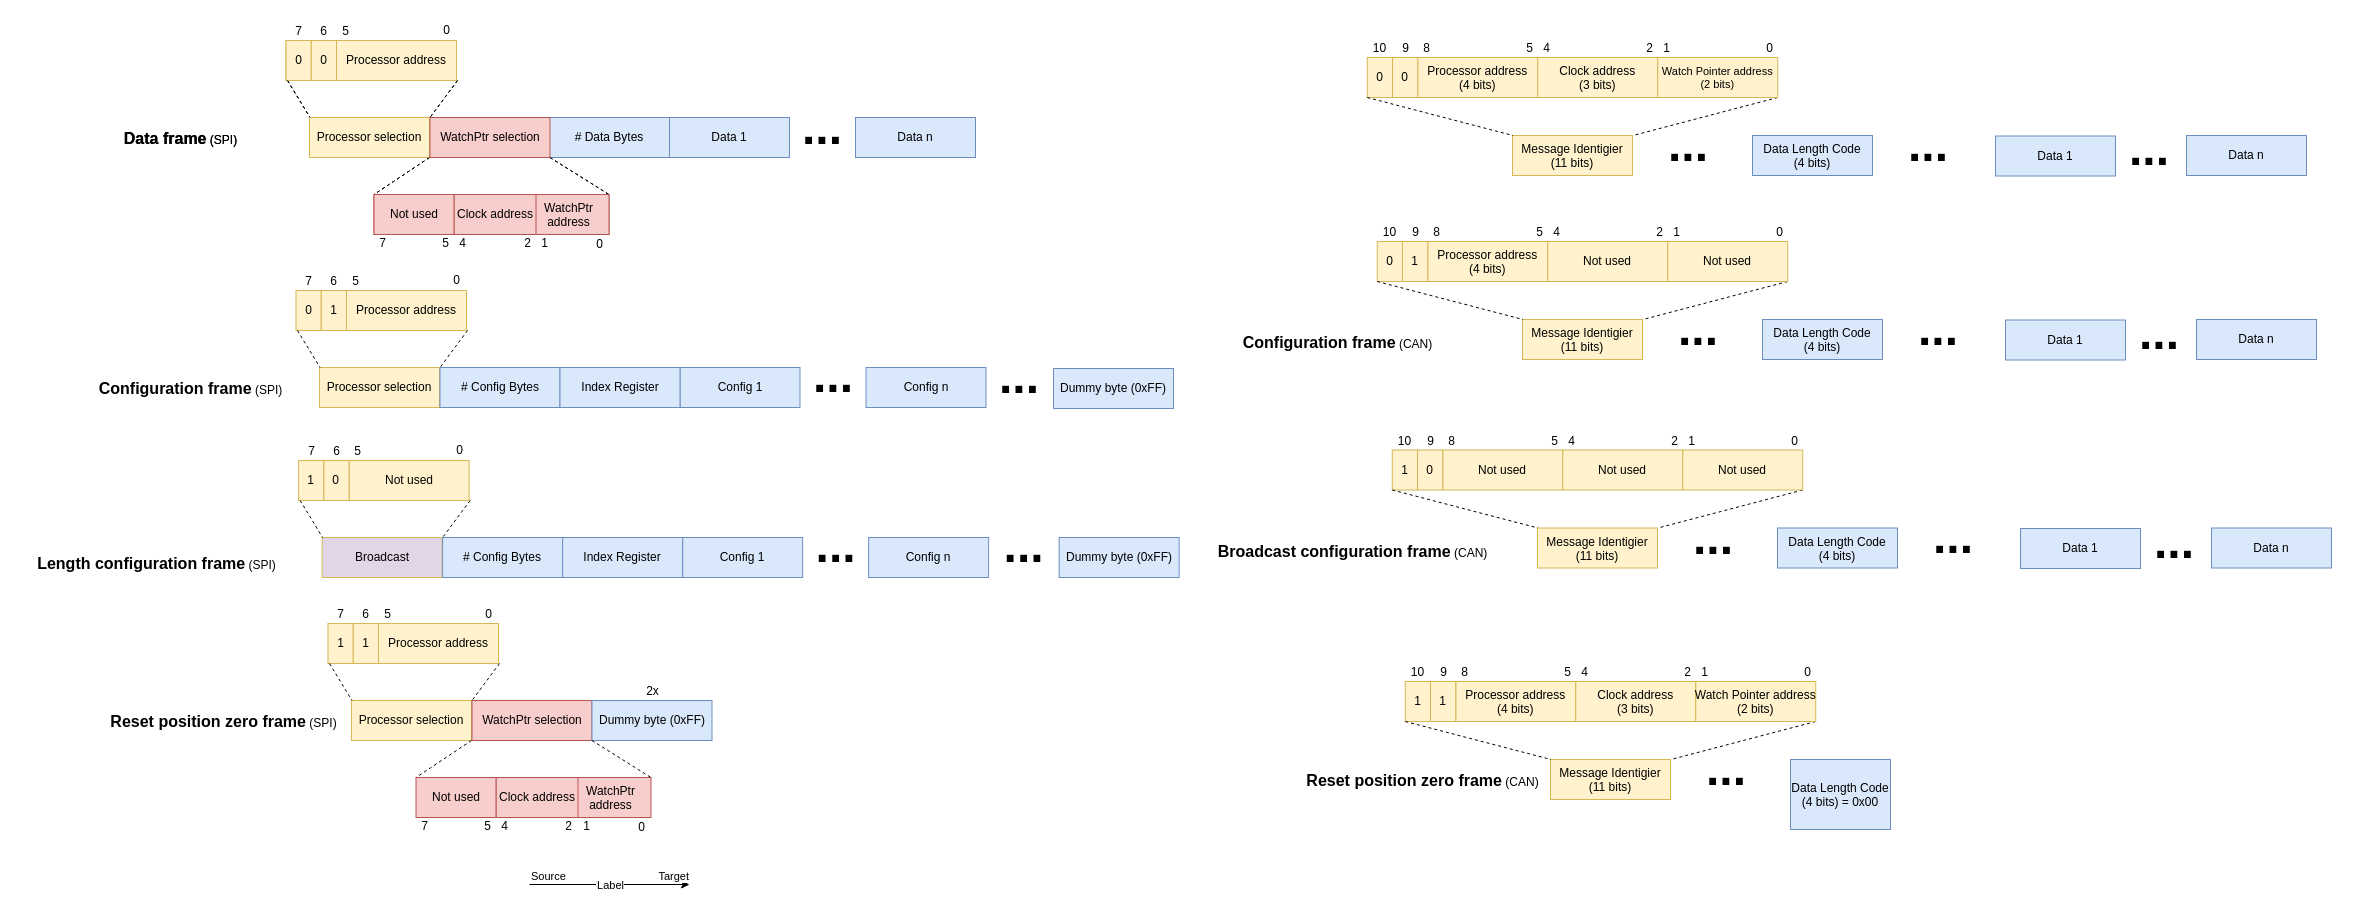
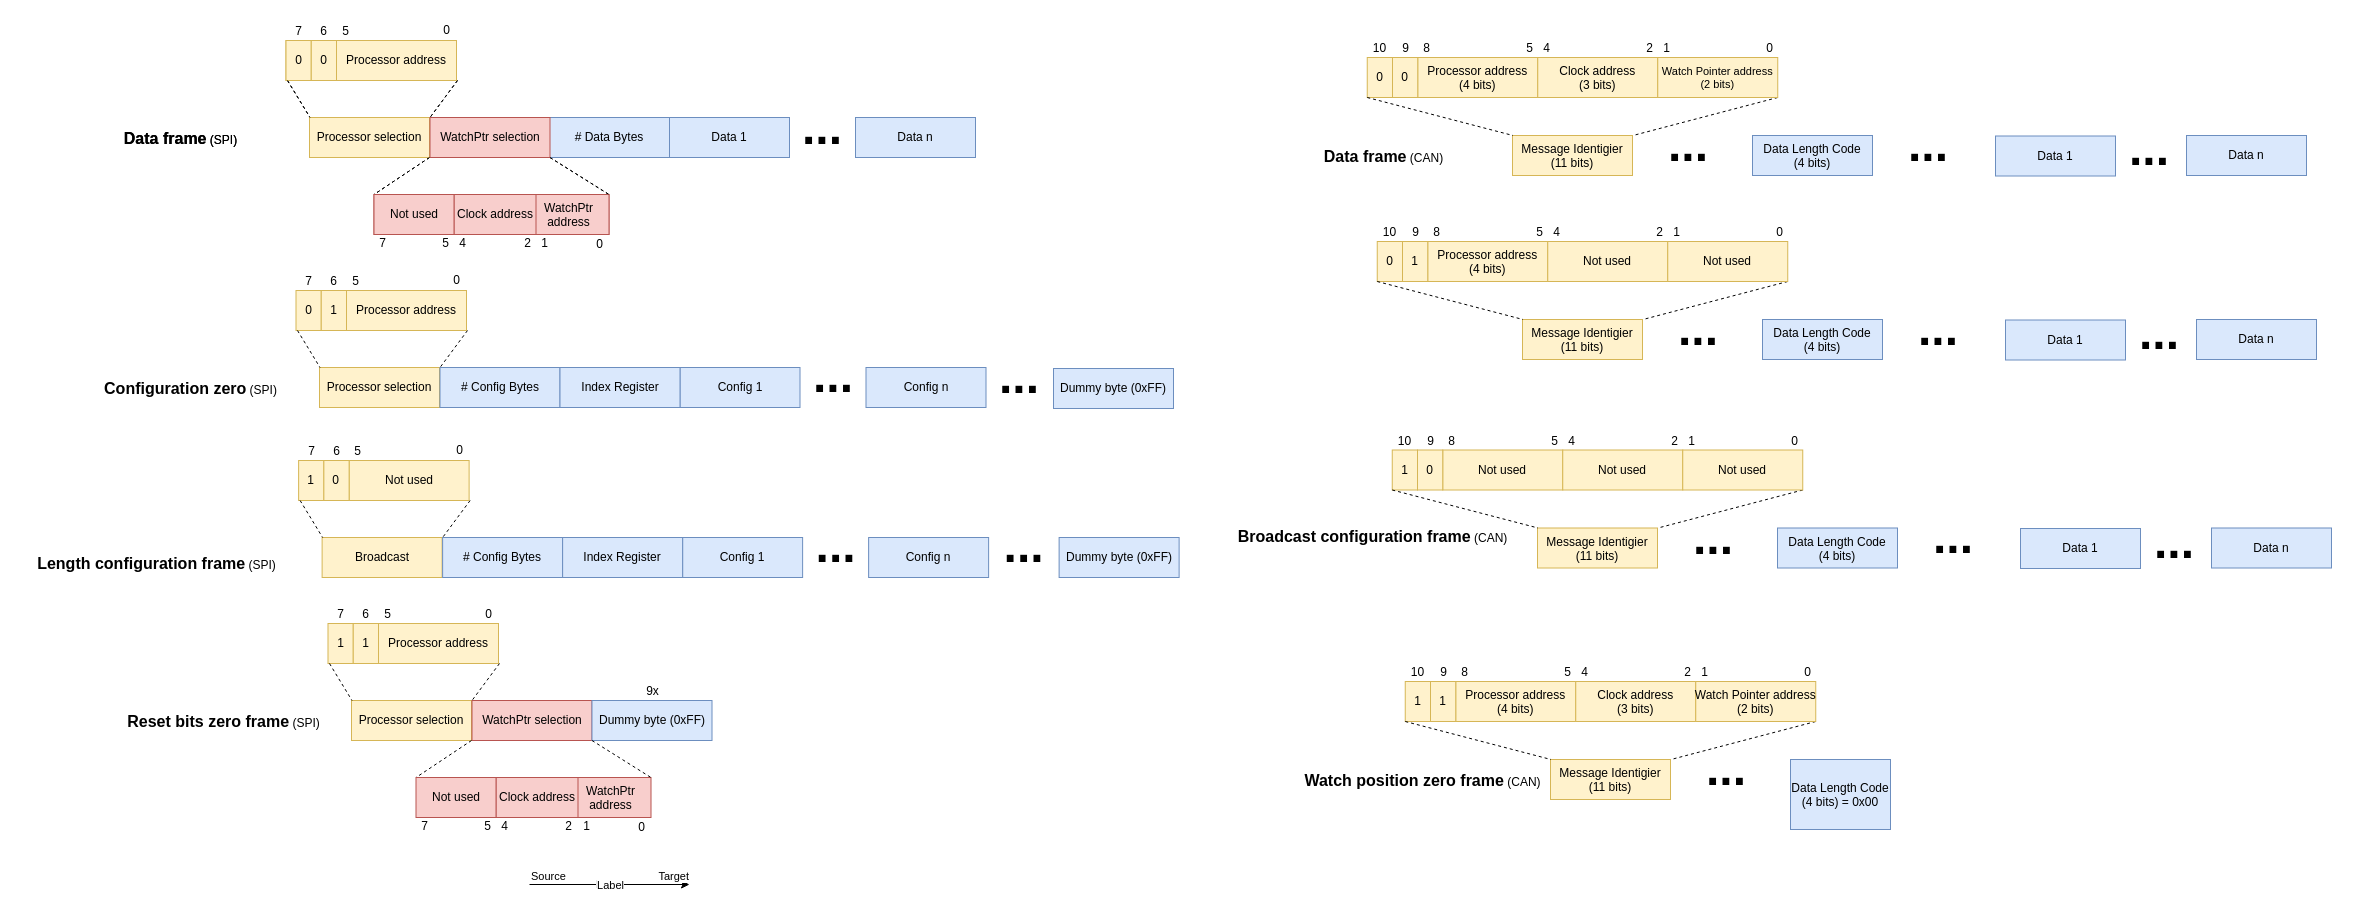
node "Data frame (CAN)": added
node "Configuration frame (CAN)": removed
node "Configuration frame (SPI)": label "Configuration frame (SPI)" -> "Configuration zero (SPI)"
node "Broadcast configuration frame (CAN)": moved (1353, 551) -> (1373, 536)
node "Broadcast": fillcolor #e1d5e7 -> #fff2cc
node "2x": label "2x" -> "9x"
node "Reset position zero frame (SPI)": label "Reset position zero frame (SPI)" -> "Reset bits zero frame (SPI)"
node "Reset position zero frame (CAN)": label "Reset position zero frame (CAN)" -> "Watch position zero frame (CAN)"
